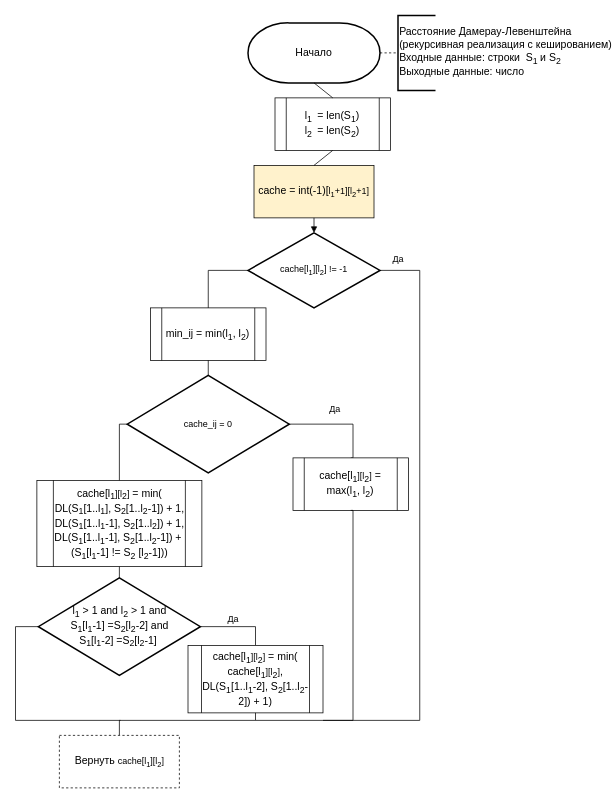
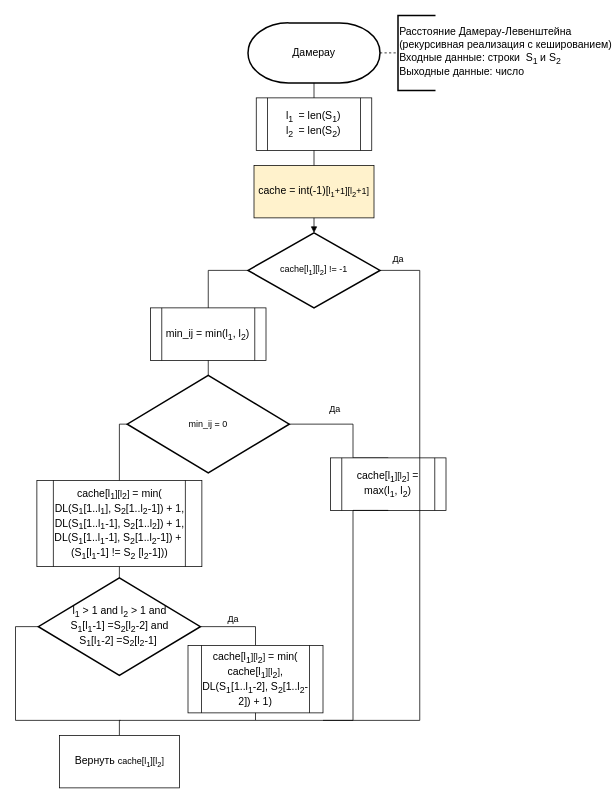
node "Начало": label "Начало" -> "Дамерау"
node "l1 = len(S1) l2 = len(S2)": moved (333, 124) -> (314, 124)
node "cache_ij = 0": label "cache_ij = 0" -> "min_ij = 0"
node "cache[l1][l2] = max(l1, l2)": moved (351, 484) -> (388, 484)
node "Вернуть cache[l1][l2]": style dashed -> solid
